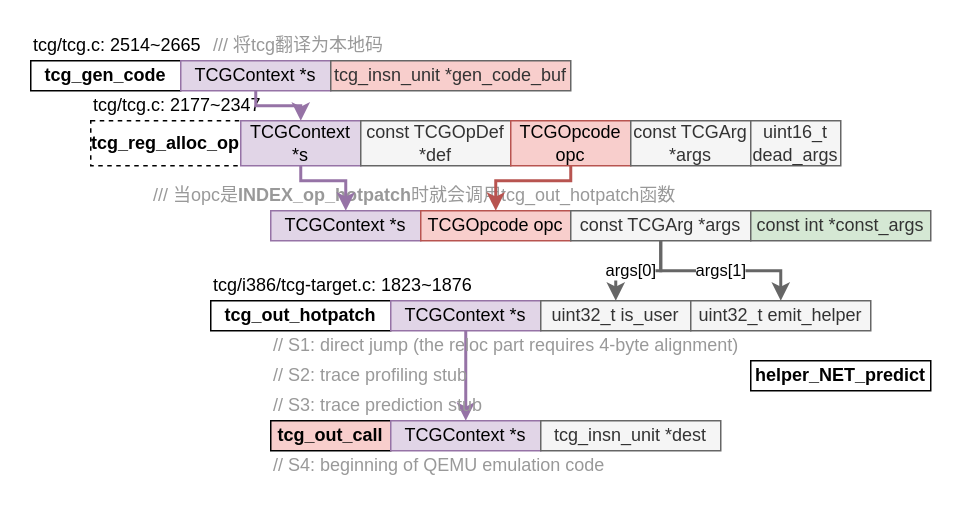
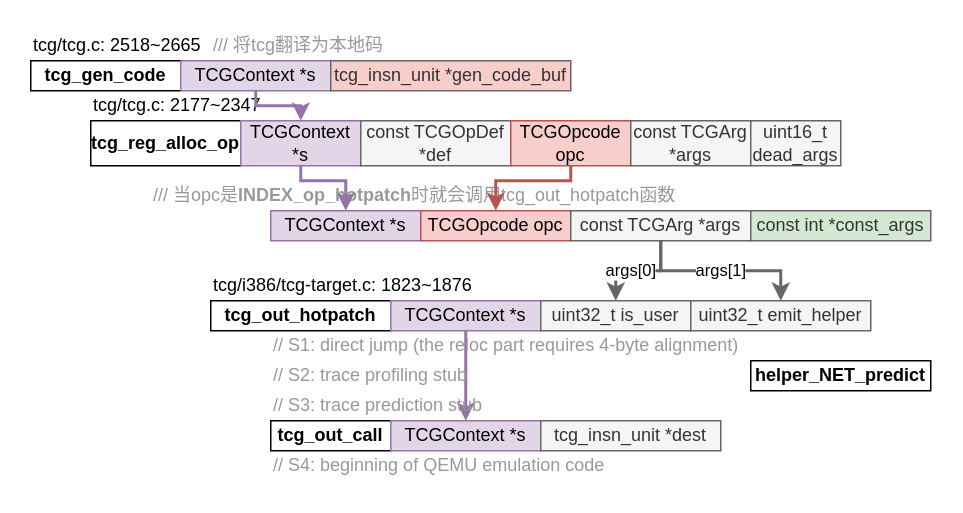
node "tcg/tcg.c: 2514~2665": label "tcg/tcg.c: 2514~2665" -> "tcg/tcg.c: 2518~2665"
node "tcg_reg_alloc_op": style dashed -> solid
node "tcg_out_call": fillcolor #f8cecc -> #ffffff
